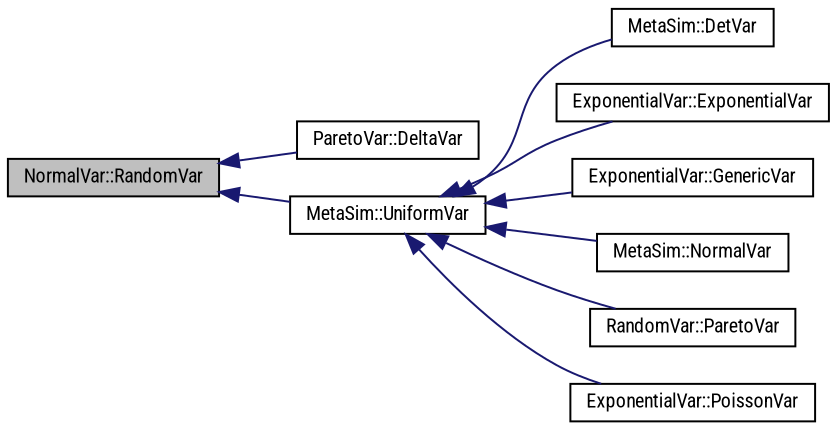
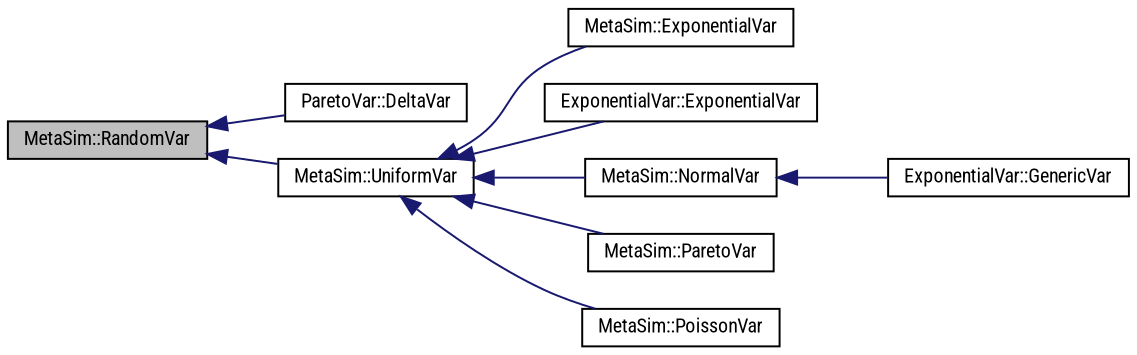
node "MetaSim::DetVar": label "MetaSim::DetVar" -> "MetaSim::ExponentialVar"
node "NormalVar::RandomVar": label "NormalVar::RandomVar" -> "MetaSim::RandomVar"
edge "ExponentialVar::GenericVar" -> "MetaSim::UniformVar": now "ExponentialVar::GenericVar" -> "MetaSim::NormalVar"
node "RandomVar::ParetoVar": label "RandomVar::ParetoVar" -> "MetaSim::ParetoVar"
node "ExponentialVar::PoissonVar": label "ExponentialVar::PoissonVar" -> "MetaSim::PoissonVar"
